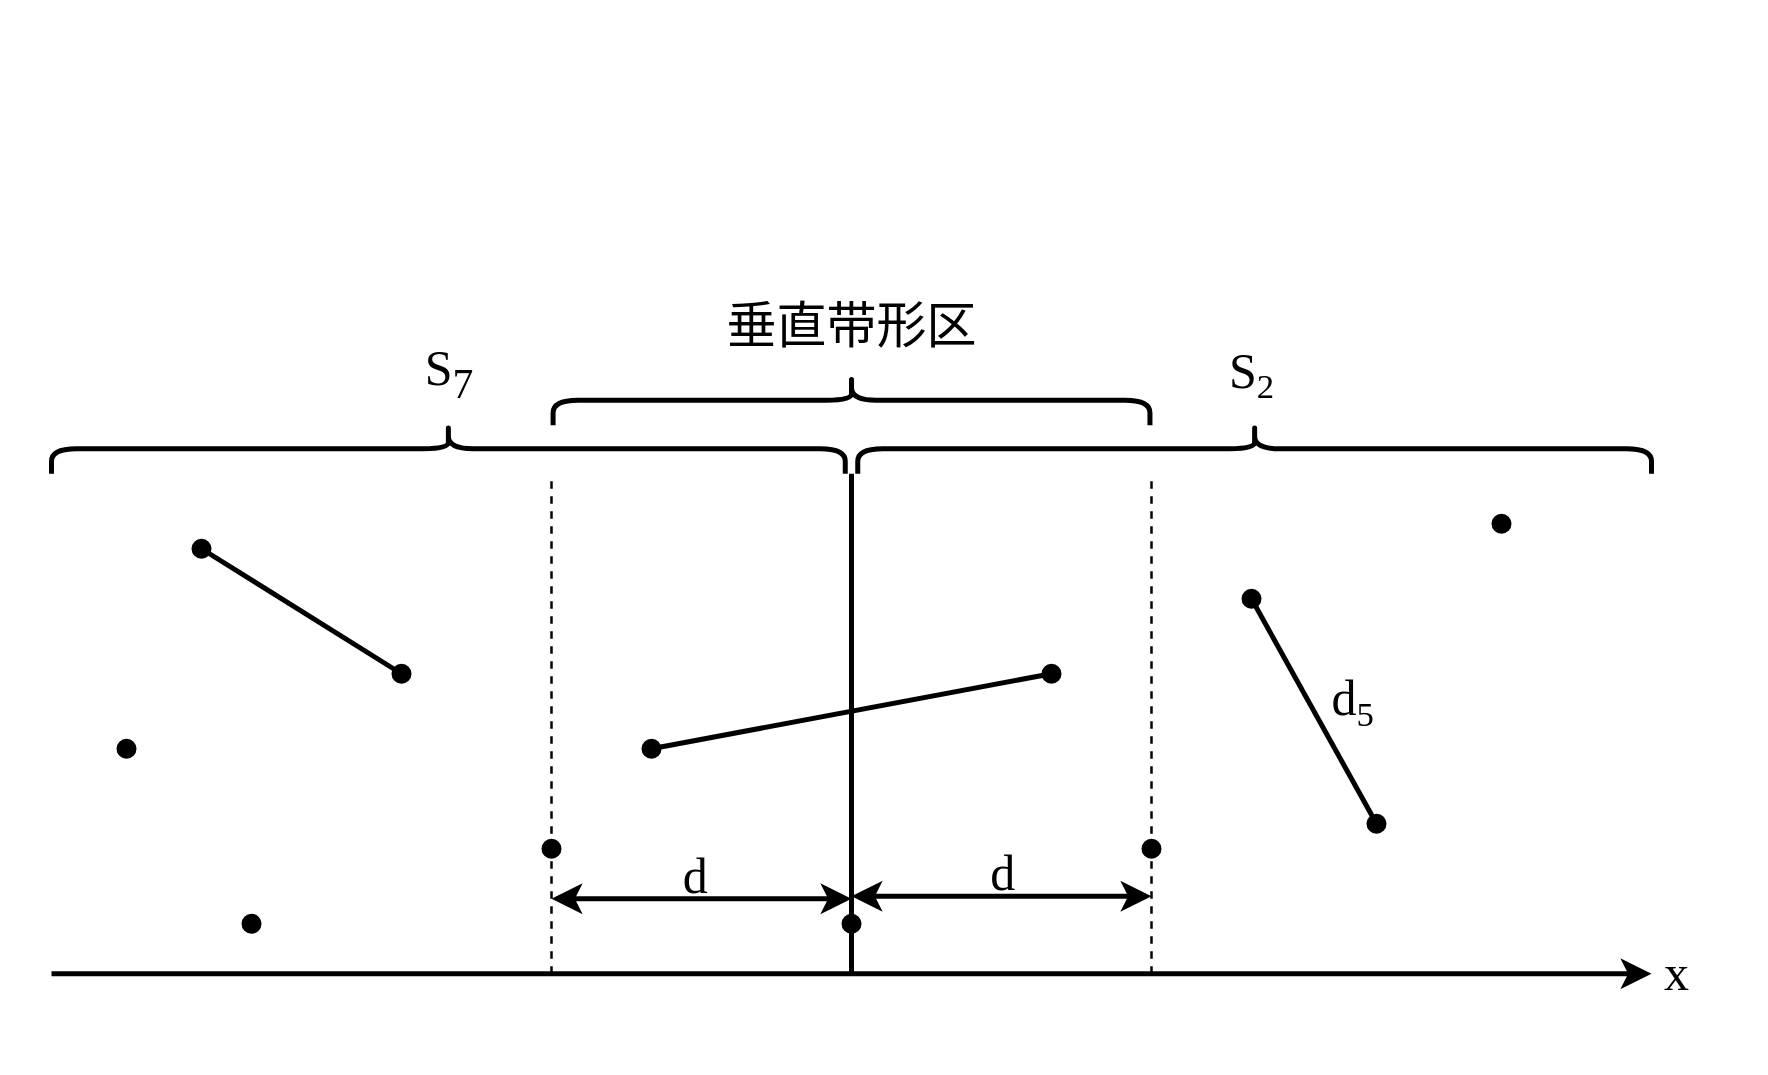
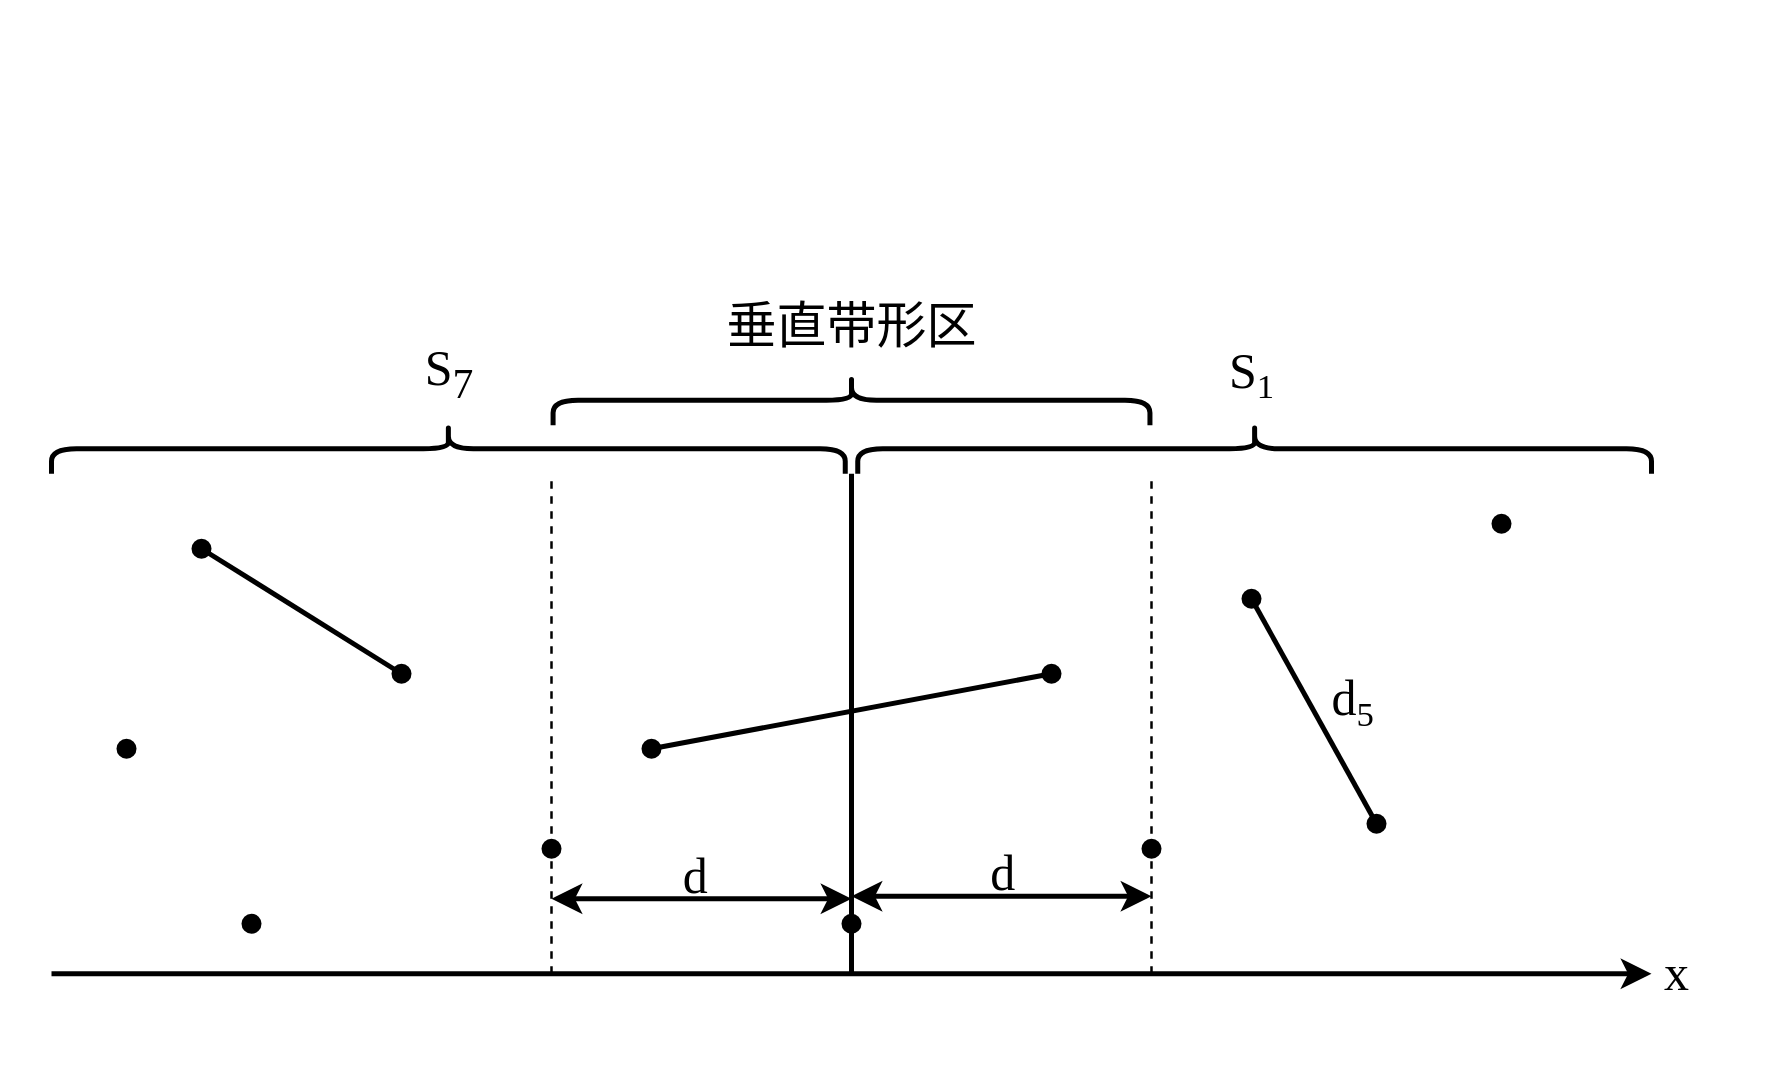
node "S2": label "S2" -> "S1"
